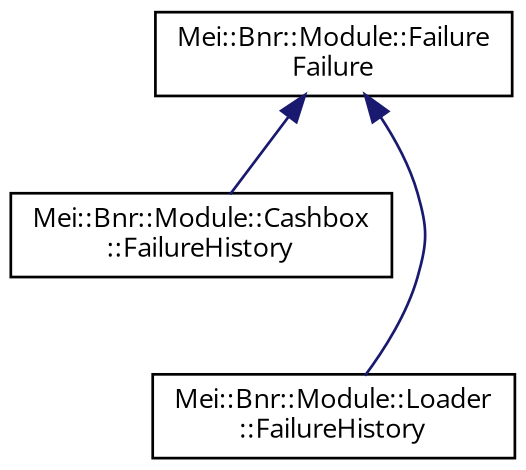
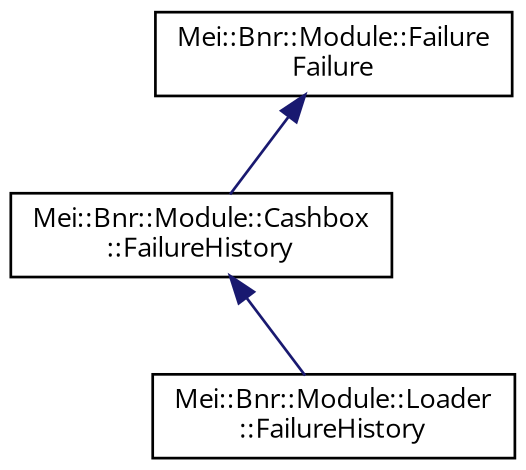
edge "Mei::Bnr::Module::Loader ::FailureHistory" -> "Mei::Bnr::Module::Failure Failure": now "Mei::Bnr::Module::Loader ::FailureHistory" -> "Mei::Bnr::Module::Cashbox ::FailureHistory"
